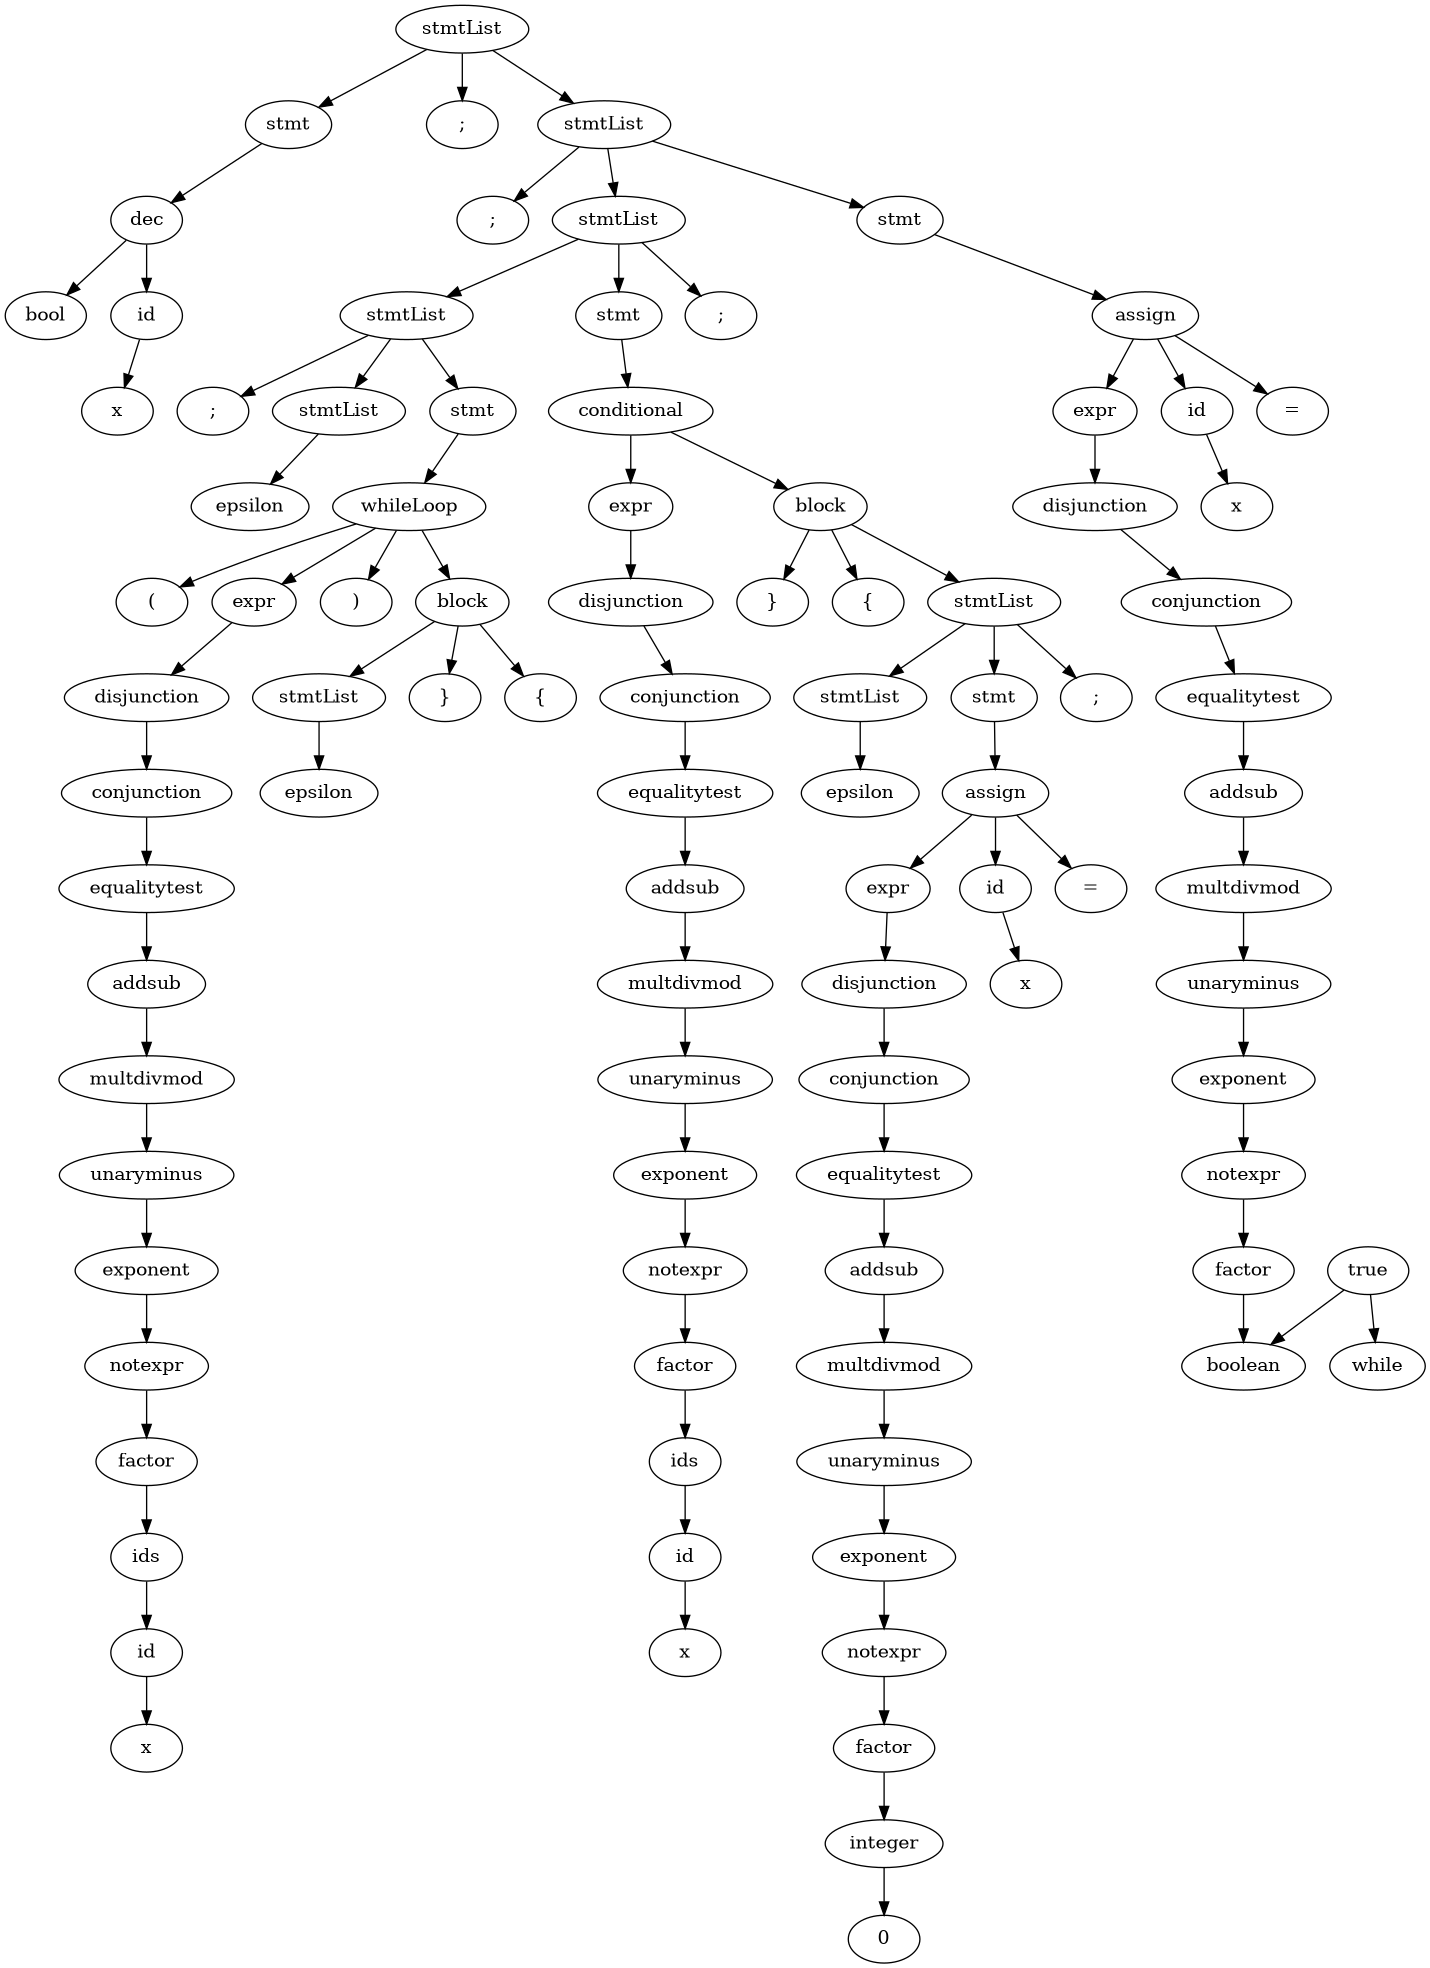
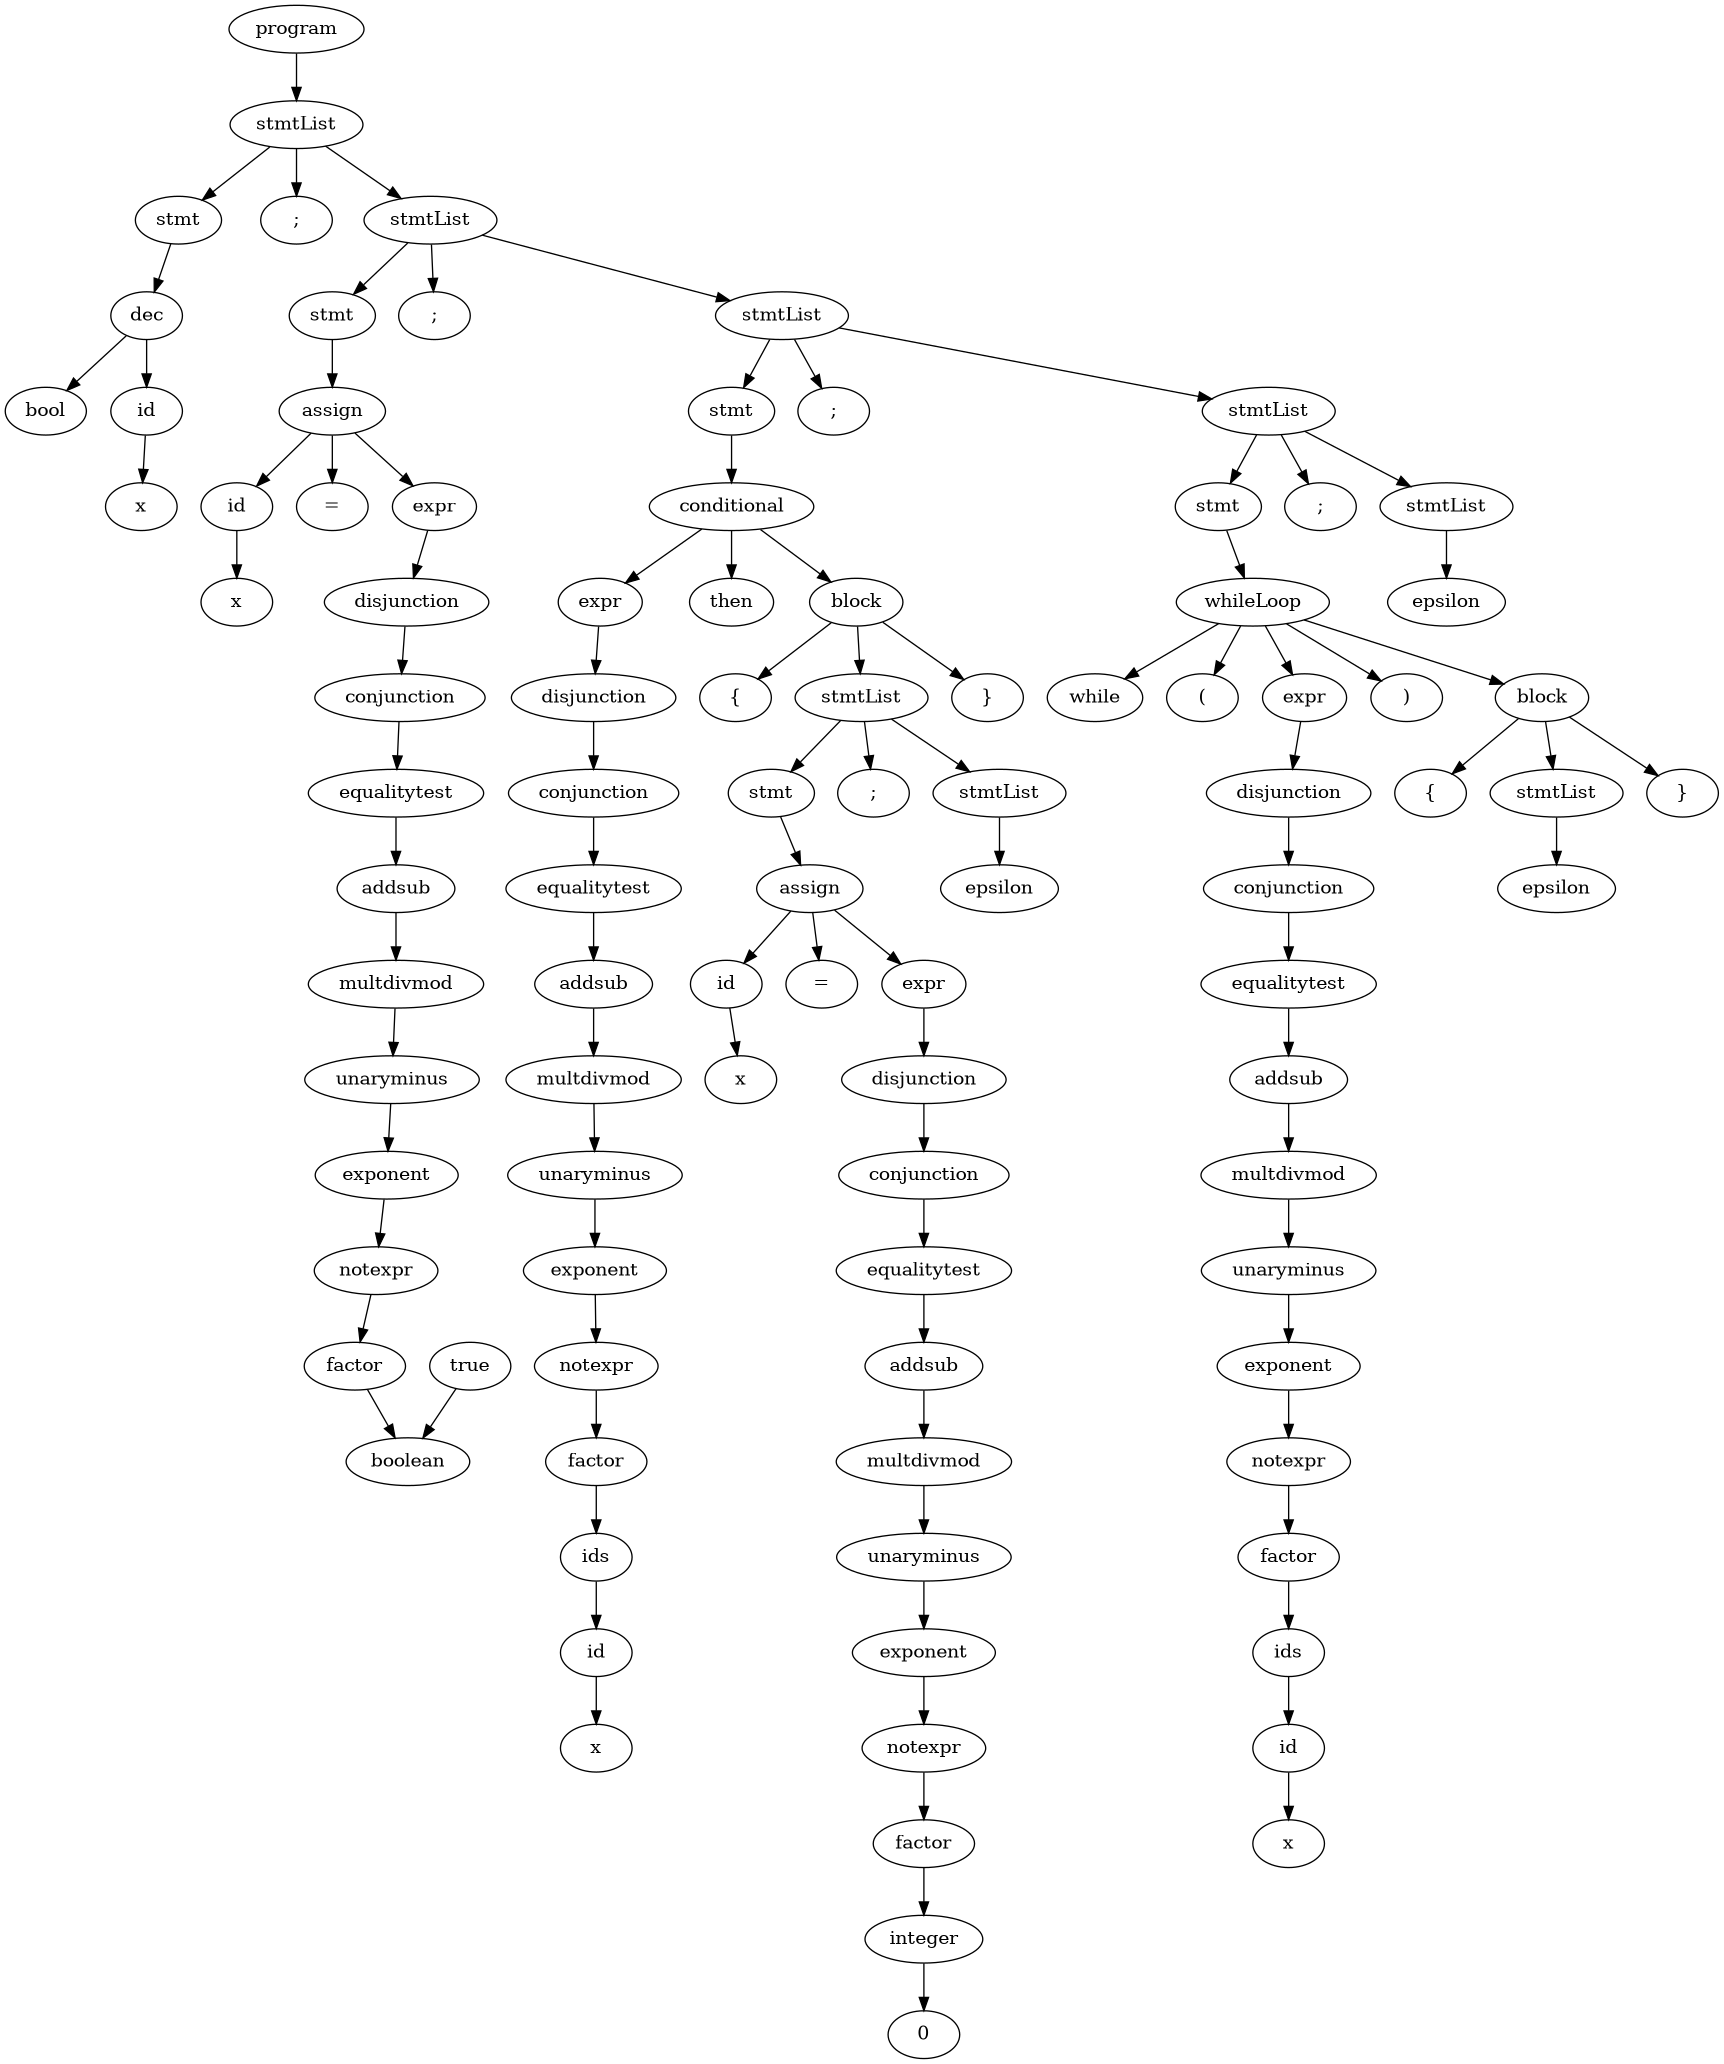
node "program": added
node "then": added
edge "true" -> "while": now "whileLoop" -> "while"
